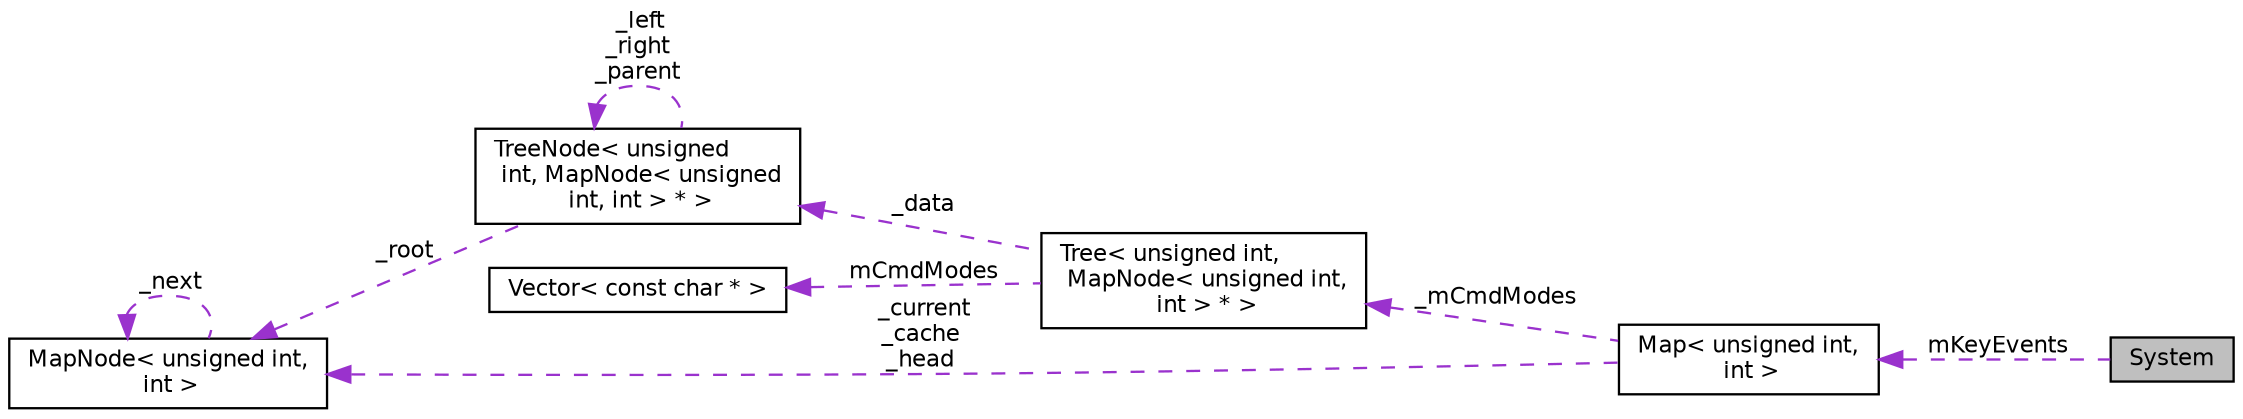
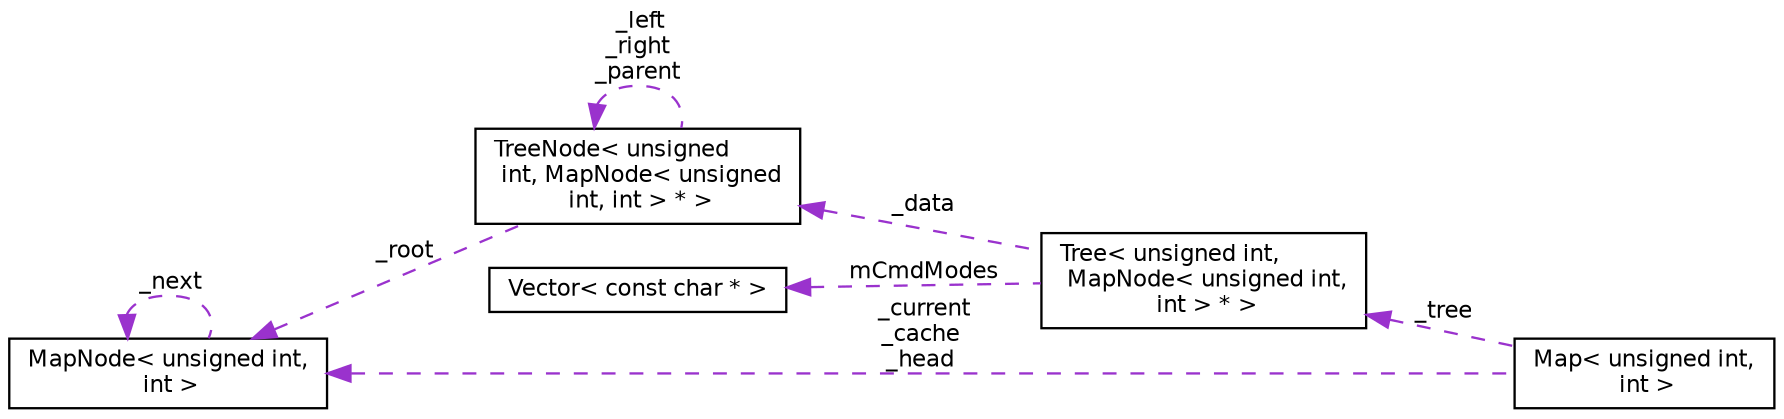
edge "Map< unsigned int, int >" -> "Tree< unsigned int, MapNode< unsigned int, int > * >": label " _mCmdModes" -> " _tree"
node "System": removed
